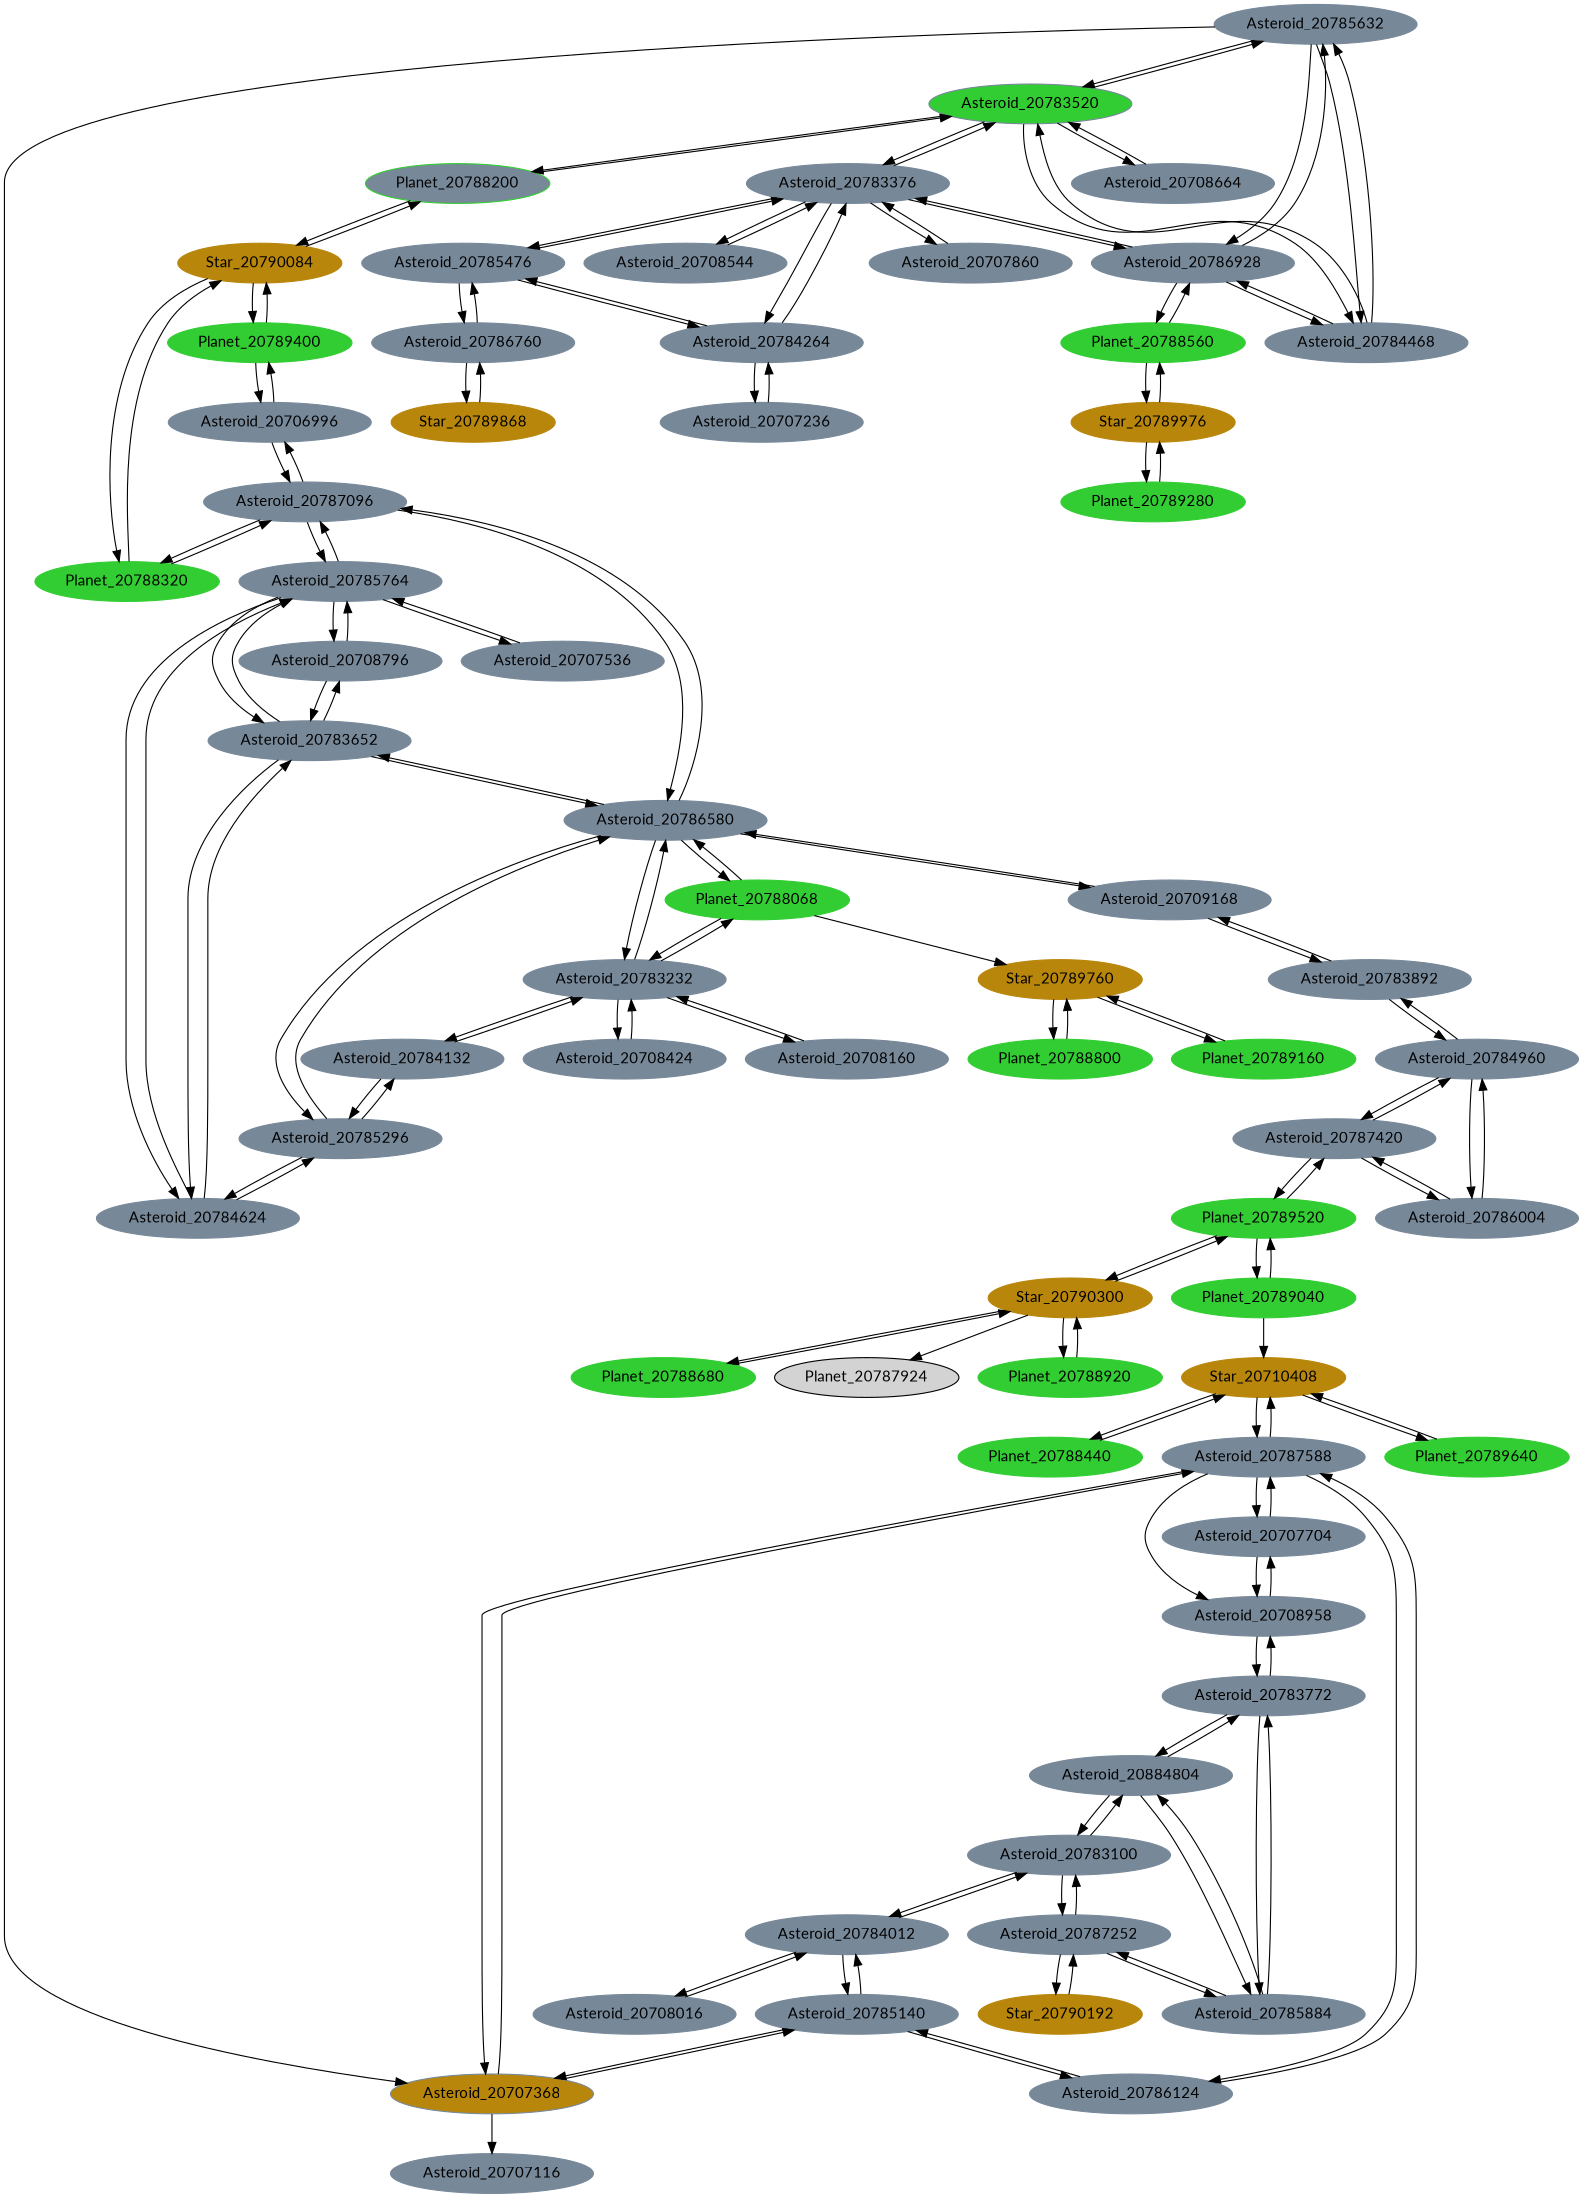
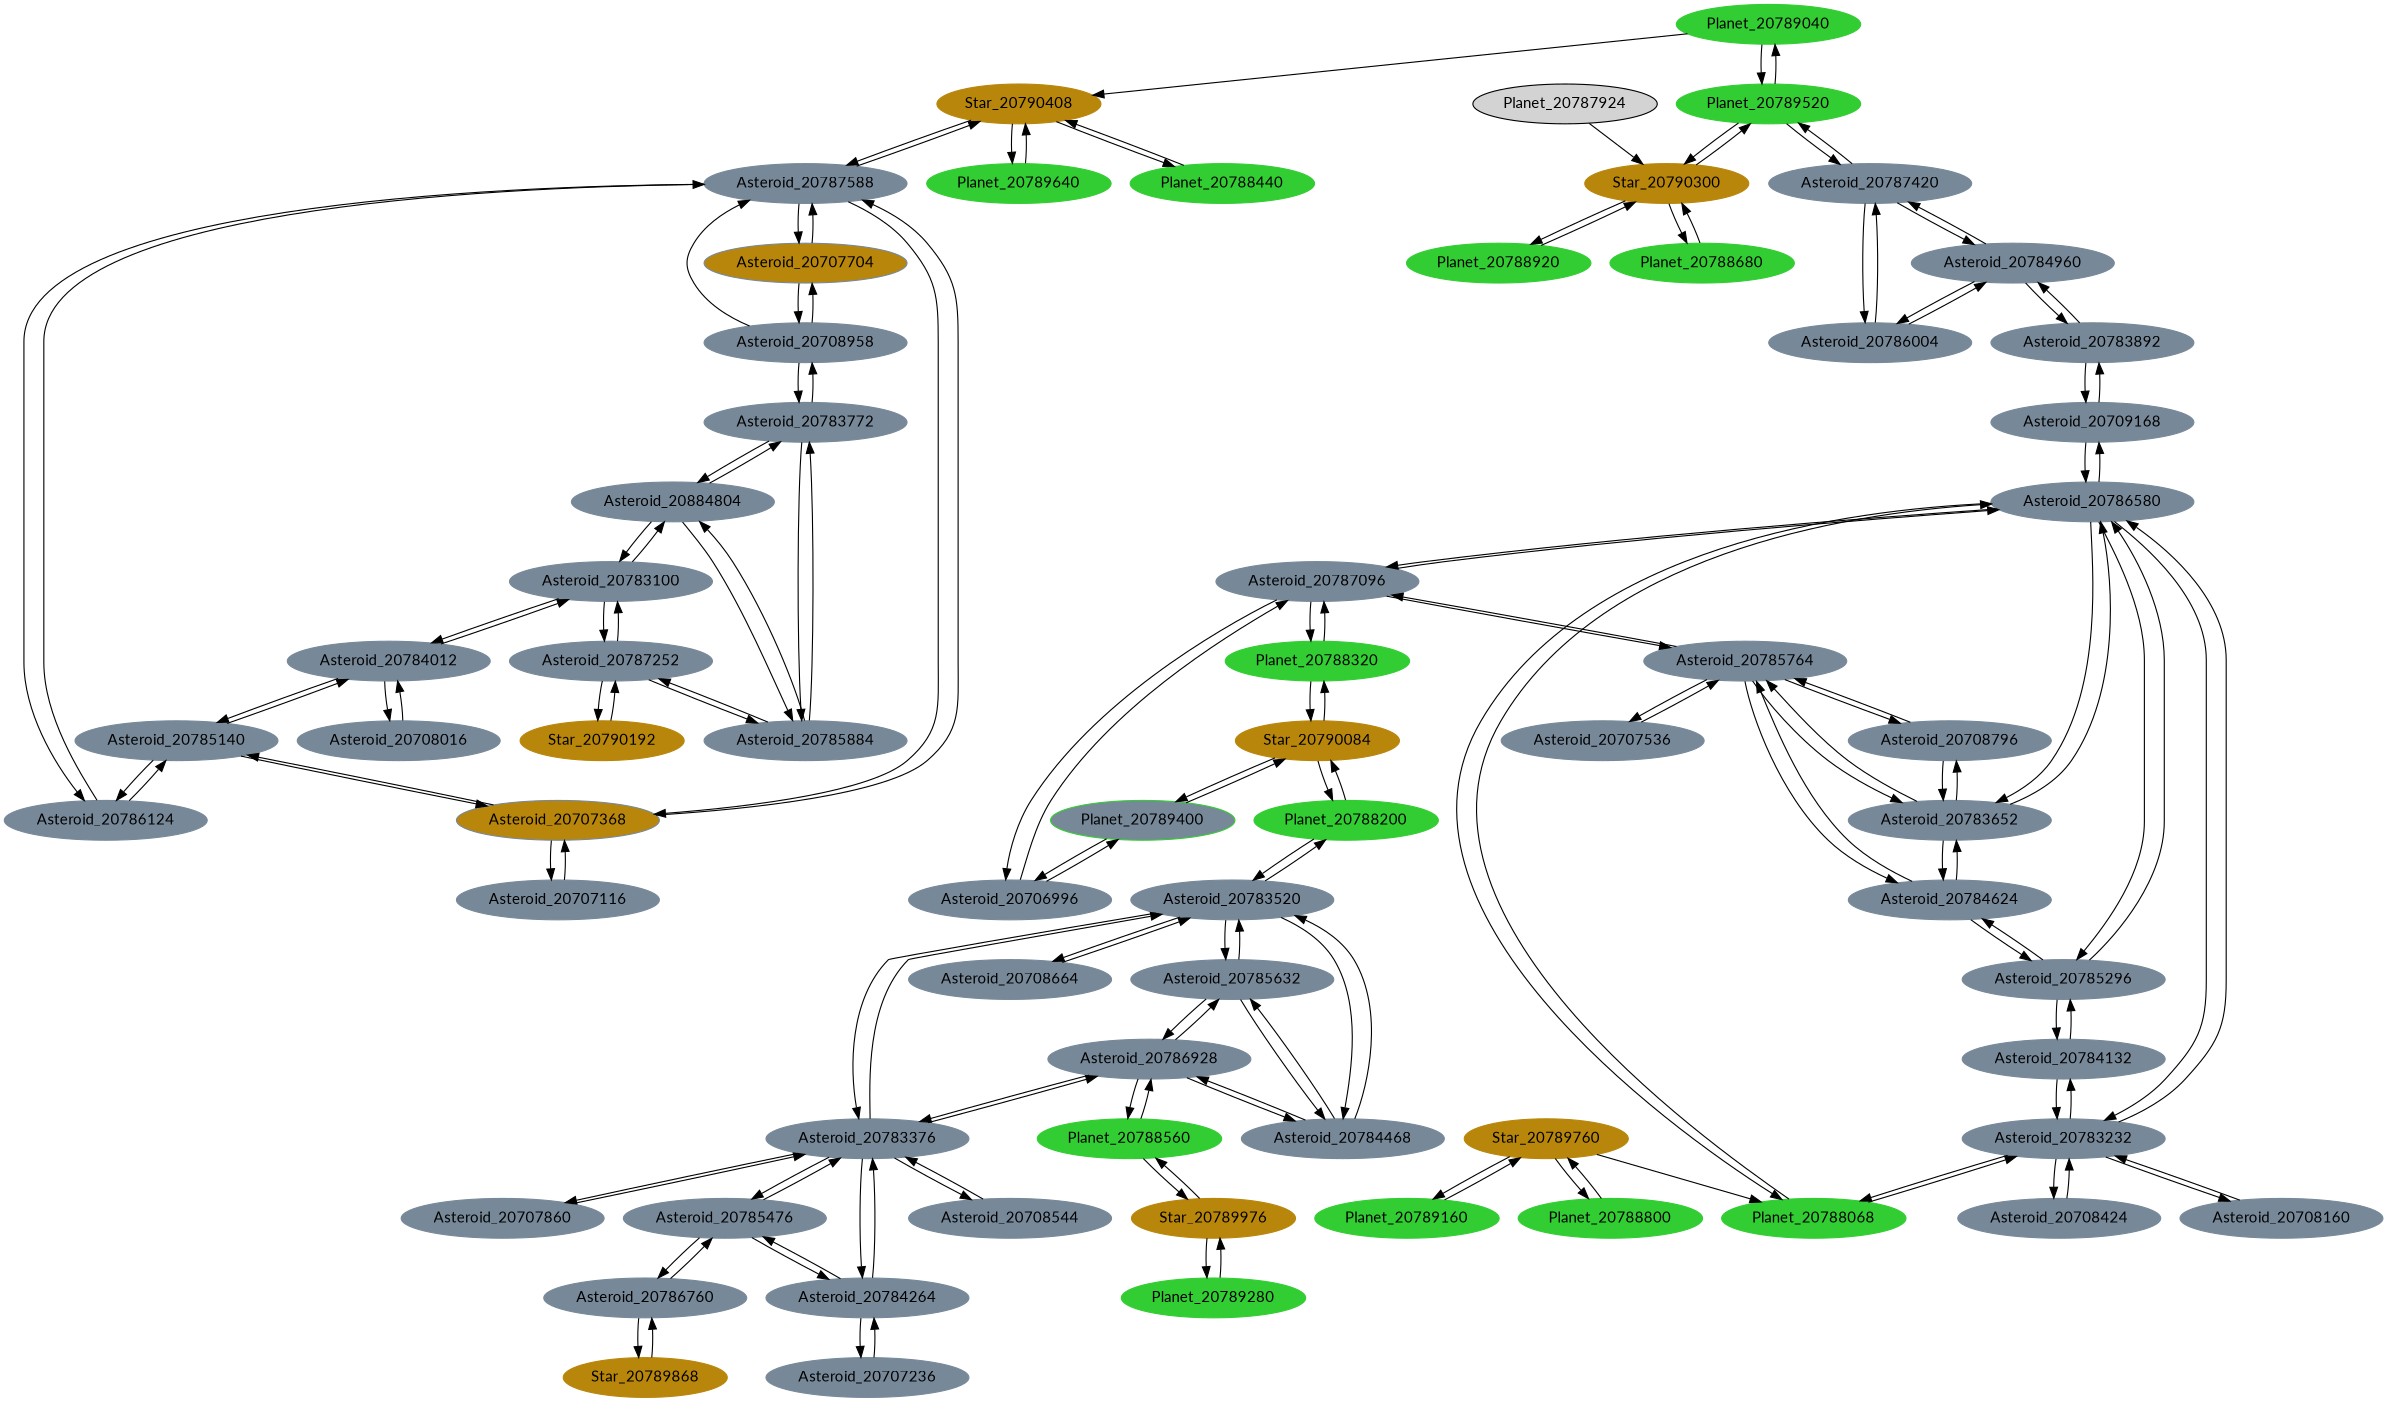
node "Asteroid_20783520": fillcolor limegreen -> lightslategray
node "Planet_20788200": fillcolor lightslategray -> limegreen
node "Planet_20789400": fillcolor limegreen -> lightslategray
edge "Asteroid_20785632" -> "Asteroid_20707368": now "Asteroid_20707116" -> "Asteroid_20707368"
edge "Planet_20788068" -> "Star_20789760": reversed
edge "Star_20790300" -> "Planet_20787924": reversed
node "Star_20710408": label "Star_20710408" -> "Star_20790408"
edge "Asteroid_20787588" -> "Asteroid_20708958": reversed
node "Asteroid_20707704": fillcolor lightslategray -> darkgoldenrod
